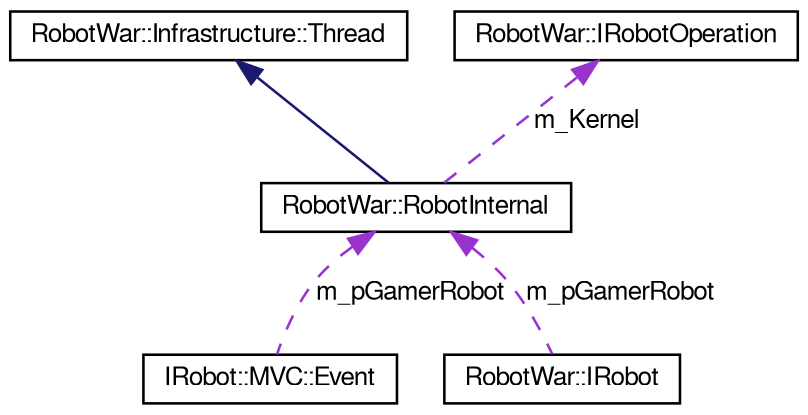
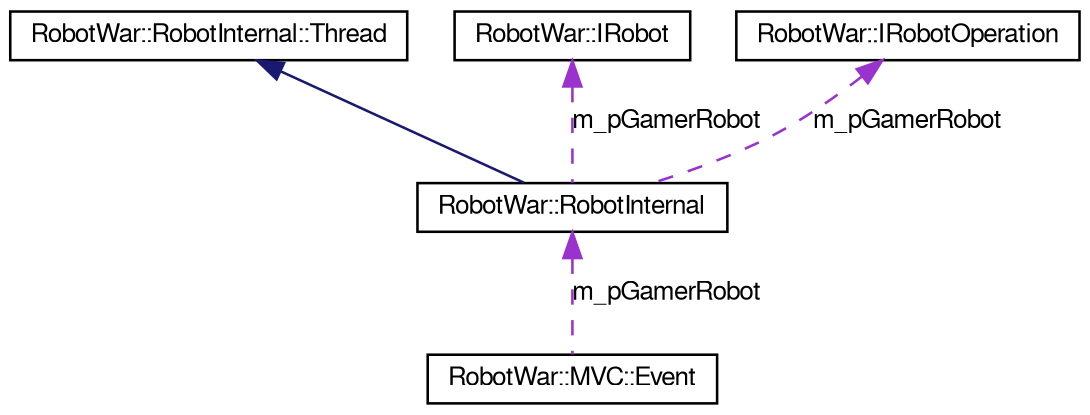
node "RobotWar::Infrastructure::Thread": label "RobotWar::Infrastructure::Thread" -> "RobotWar::RobotInternal::Thread"
edge "RobotWar::RobotInternal" -> "RobotWar::IRobotOperation": label "m_Kernel" -> "m_pGamerRobot"
edge "RobotWar::IRobot" -> "RobotWar::RobotInternal": reversed
node "IRobot::MVC::Event": label "IRobot::MVC::Event" -> "RobotWar::MVC::Event"
